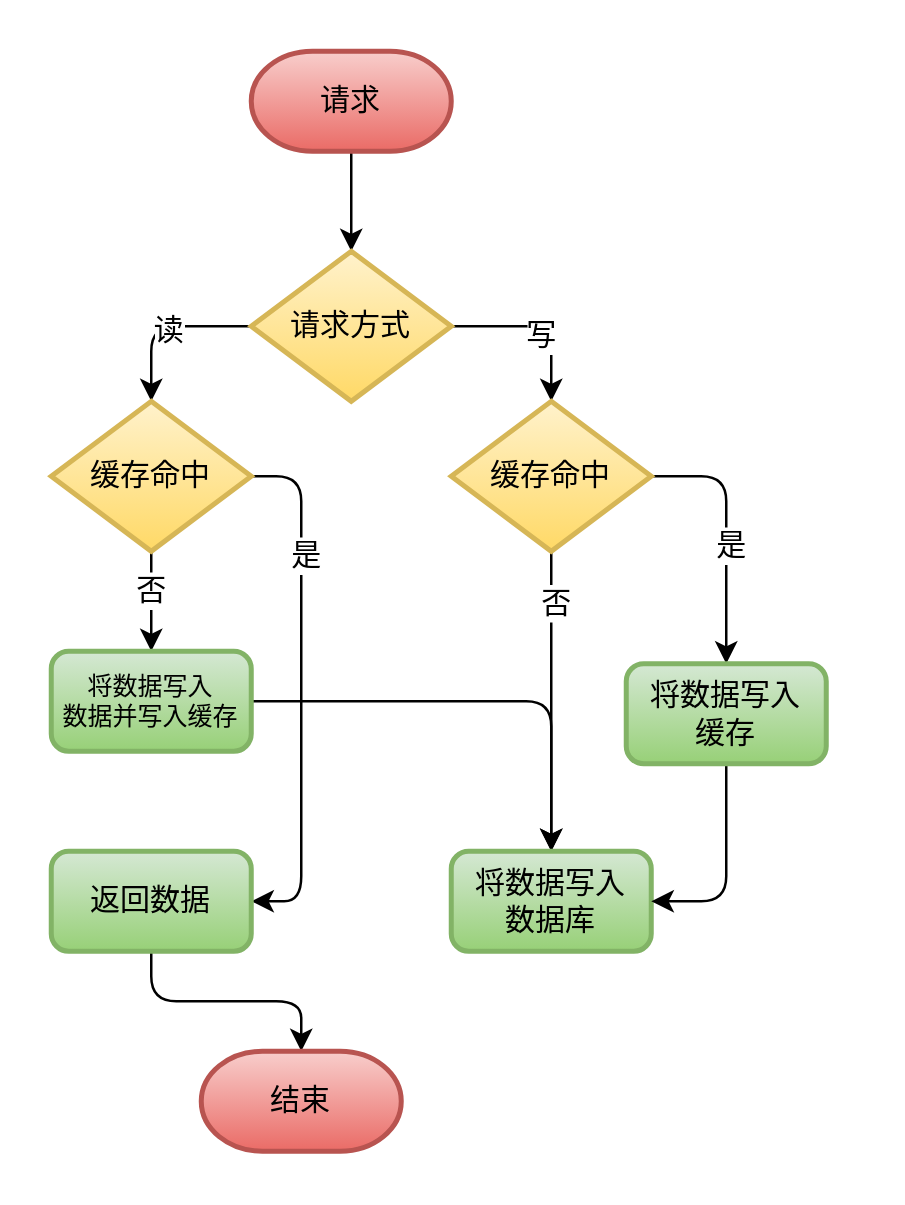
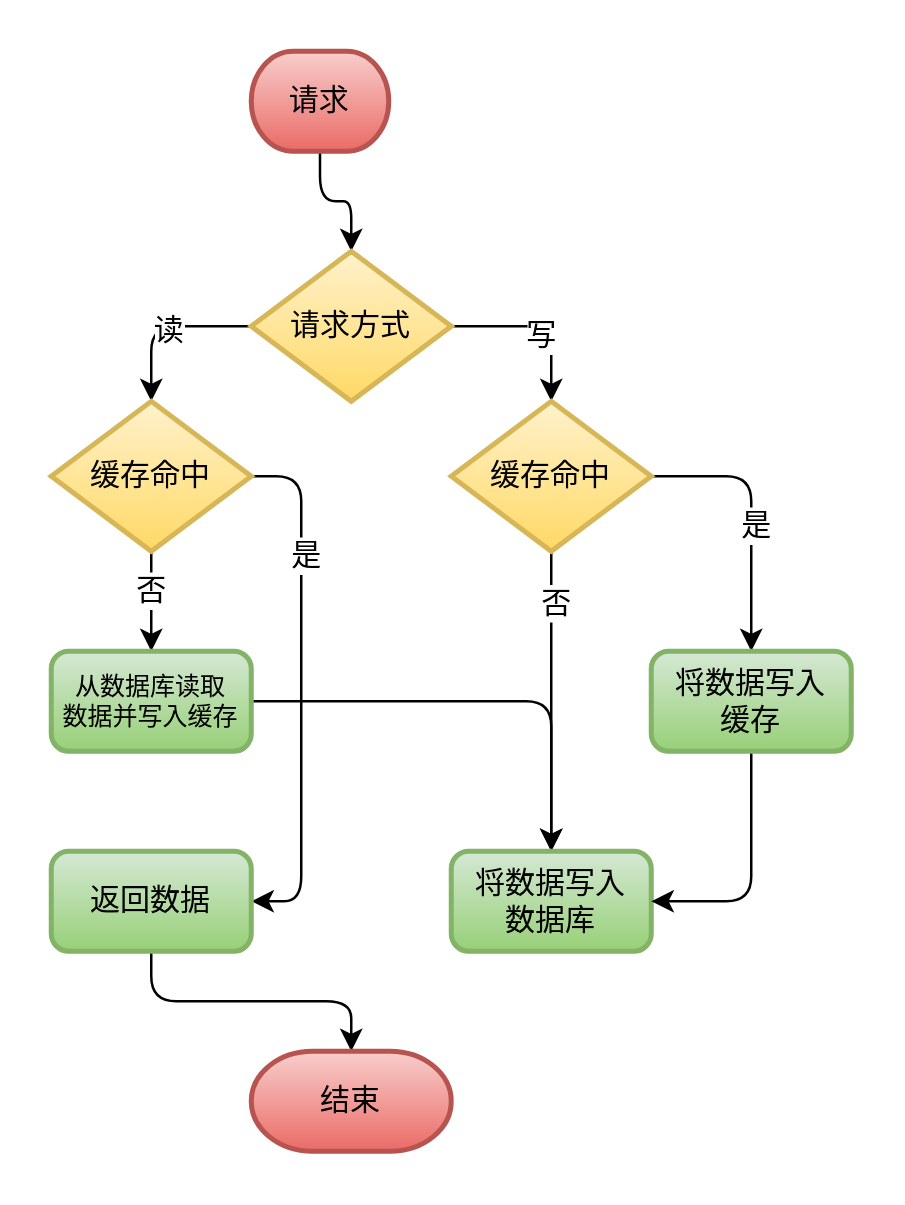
node "请求": size 200x100 -> 138x100
node "将数据写入 数据并写入缓存": label "将数据写入 数据并写入缓存" -> "从数据库读取 数据并写入缓存"
node "将数据写入 缓存": moved (726, 714) -> (751, 701)
node "结束": moved (301, 1101) -> (351, 1101)
